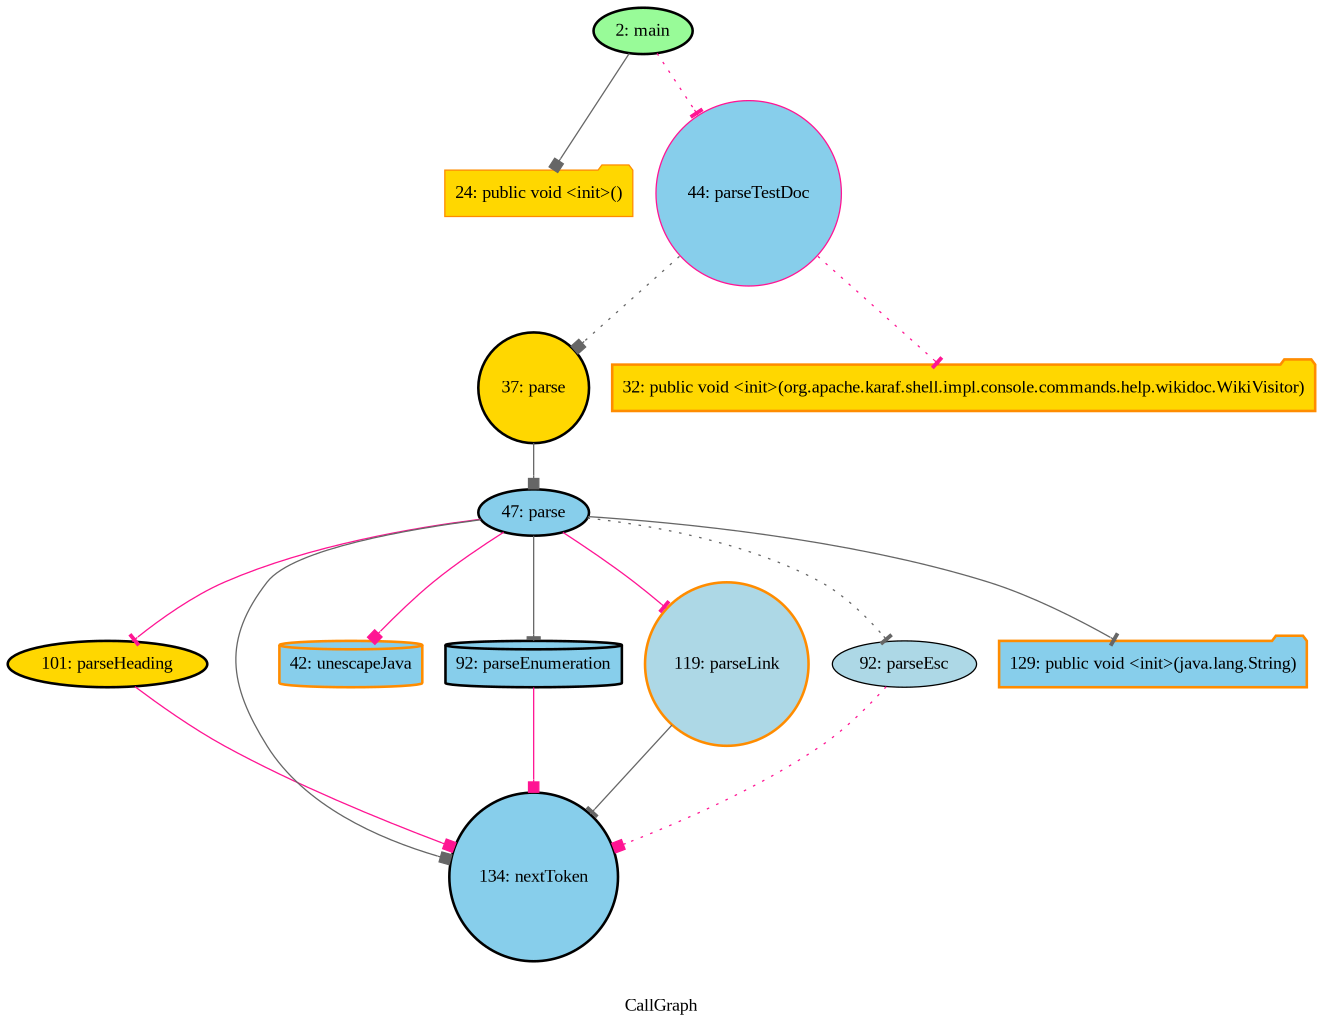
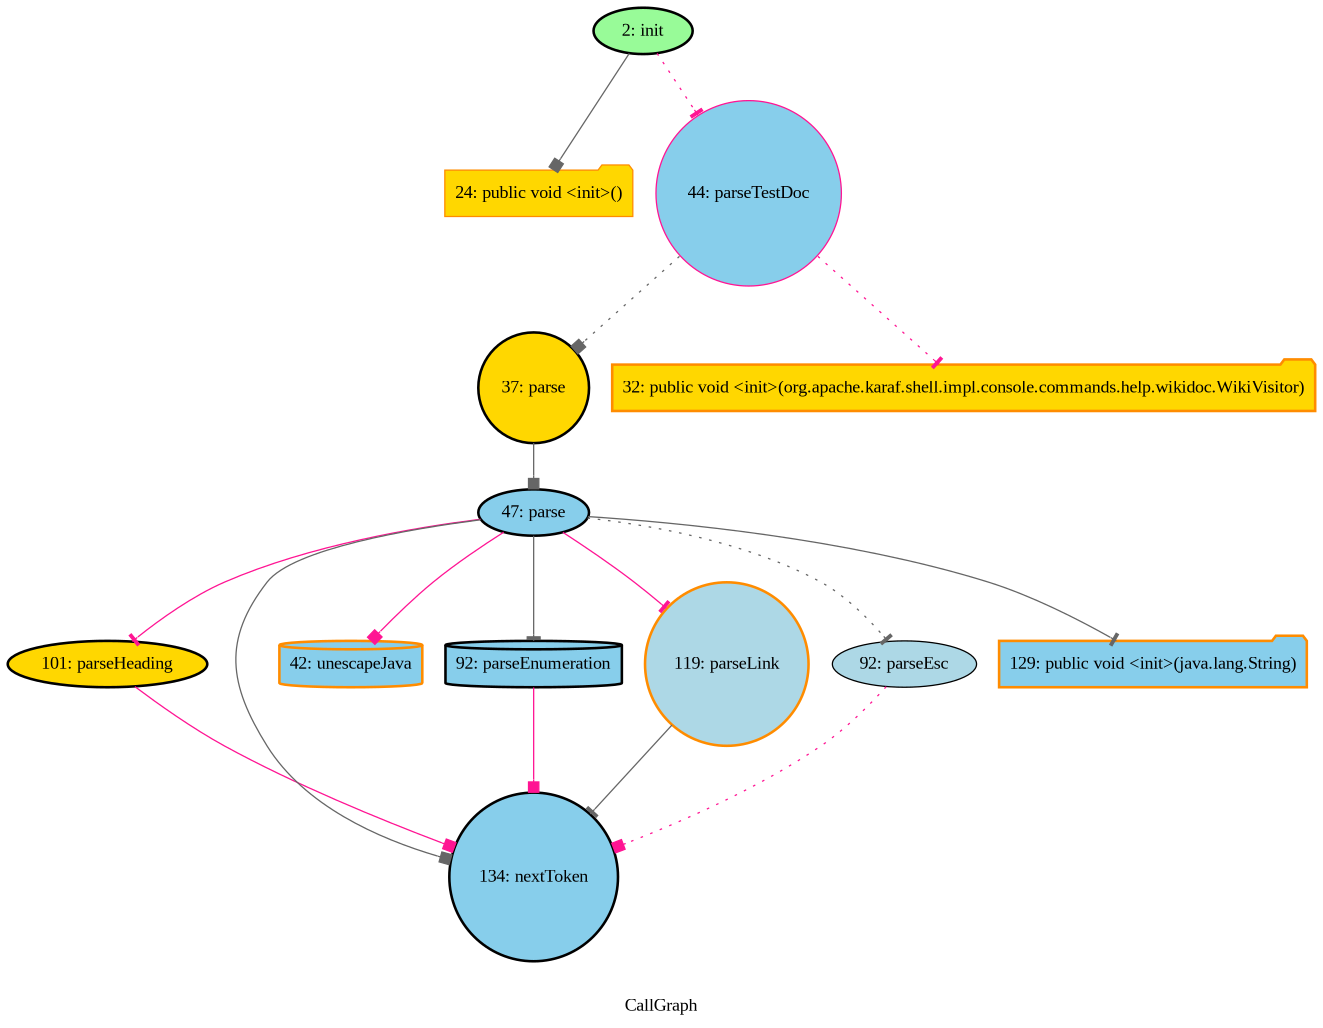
node "2: main": label "2: main" -> "2: init"
